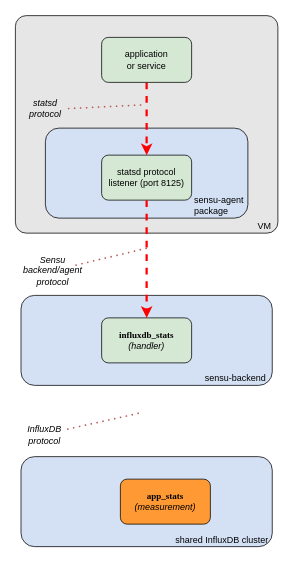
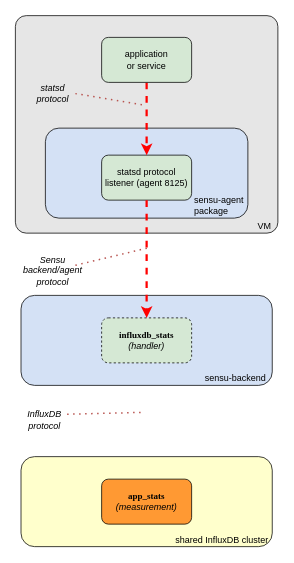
node "statsd protocol": moved (45, 108) -> (53, 93)
node "statsd protocol listener (port 8125)": label "statsd protocol listener (port 8125)" -> "statsd protocol listener (agent 8125)"
node "influxdb_stats (handler)": style solid -> dashed
node "InfluxDB protocol": moved (45, 435) -> (45, 420)
node "app_stats (measurement)": moved (165, 501) -> (147, 501)
node "shared InfluxDB cluster": fillcolor #d4e1f5 -> #ffffcc
